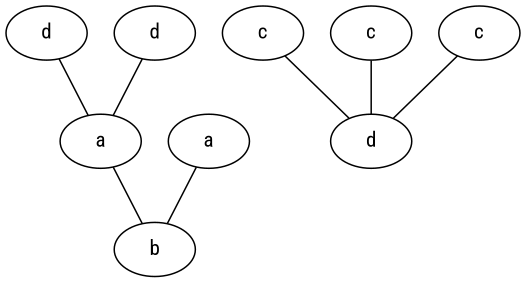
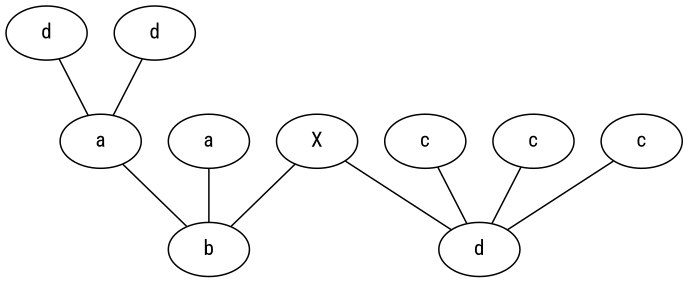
node "X": added
